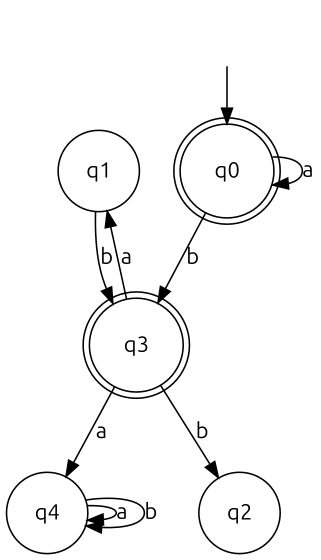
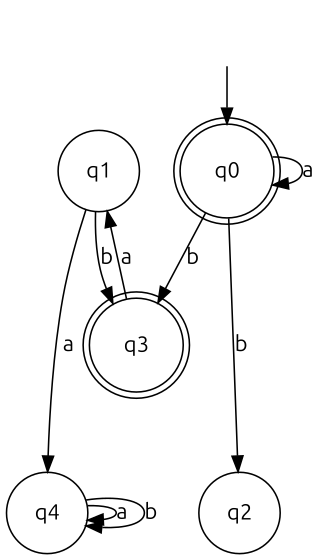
edge "q3" -> "q4": now "q1" -> "q4"
edge "q3" -> "q2": now "q0" -> "q2"
